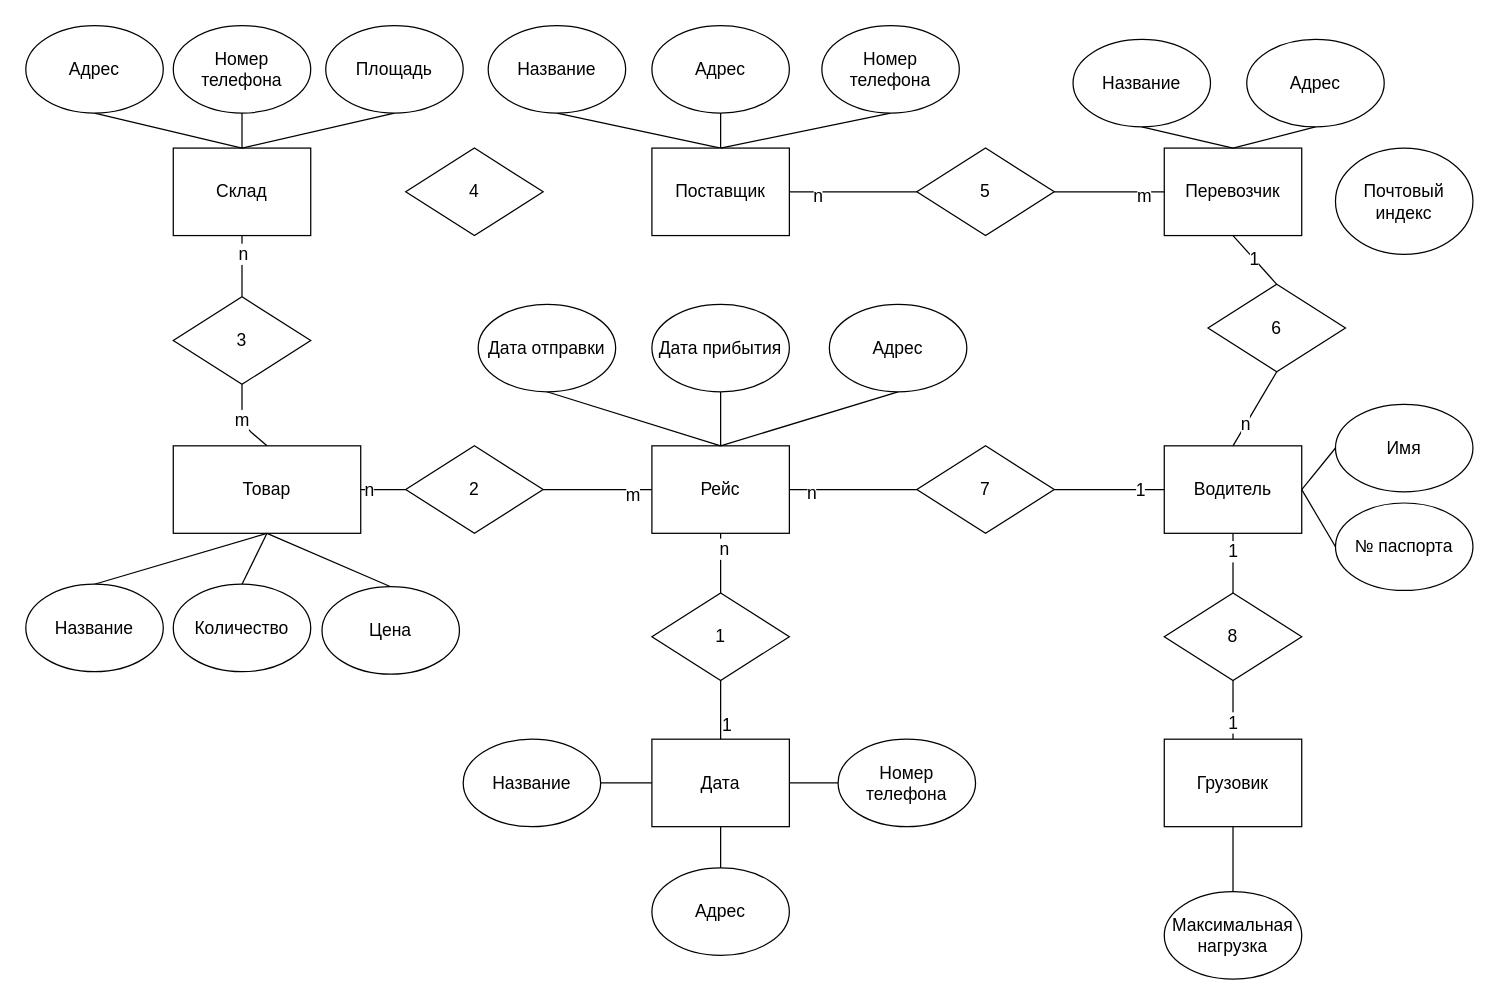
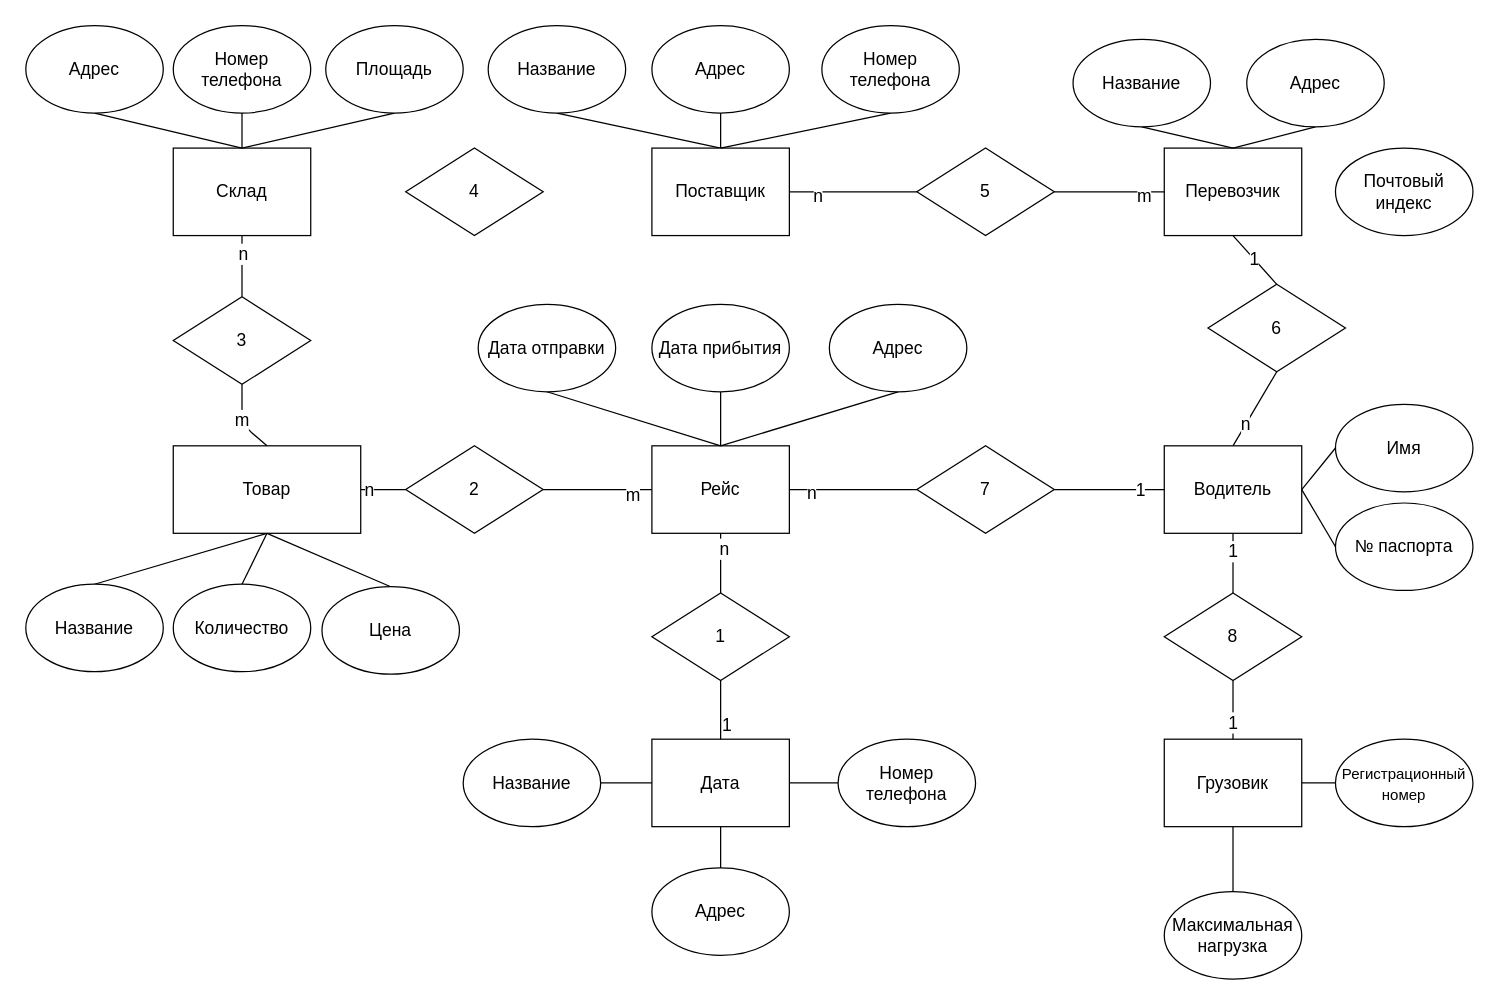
node "Почтовый индекс": size 138x106 -> 138x88
edge "Грузовик" -- "Регистрационный номер": added
node "Регистрационный номер": added
